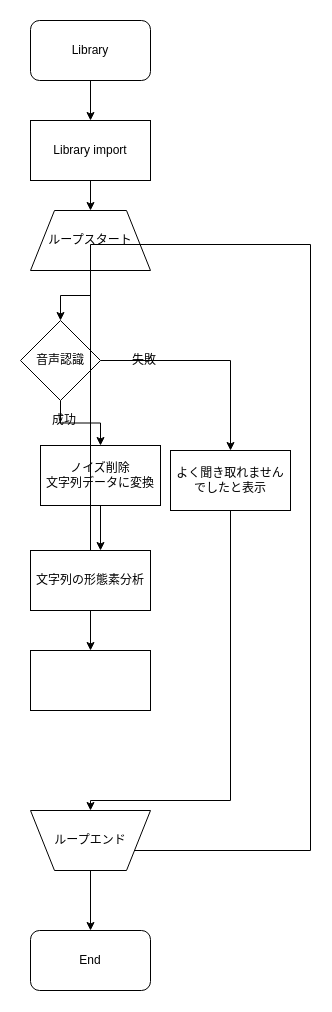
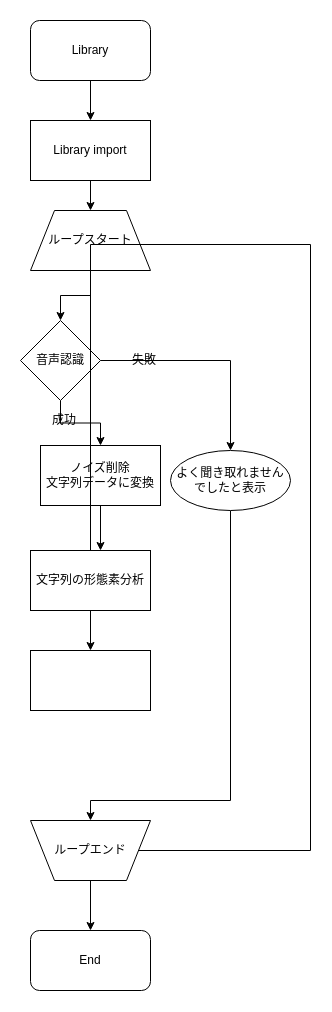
node "よく聞き取れませんでしたと表示": shape rectangle -> ellipse
node "ループエンド": moved (91, 841) -> (91, 851)
